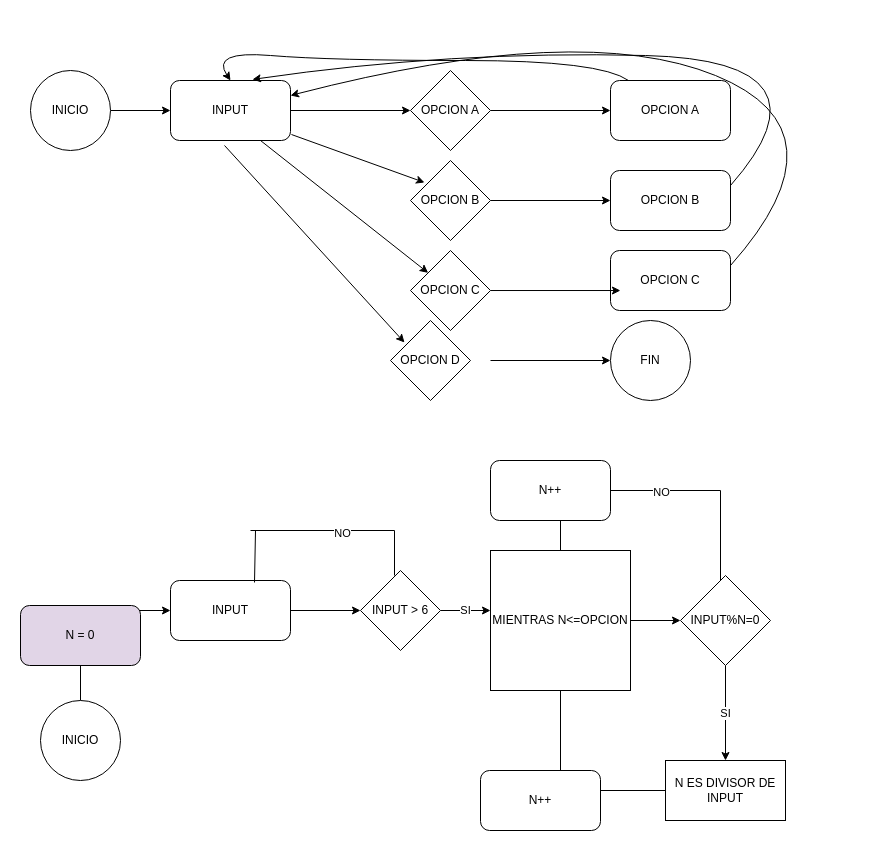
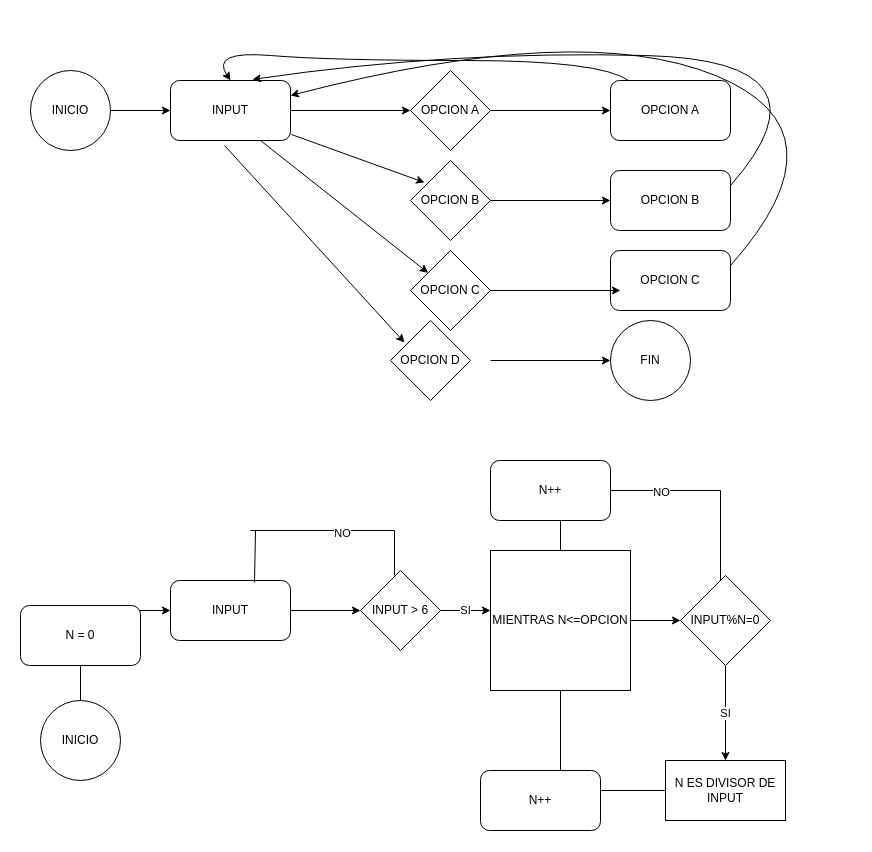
node "N = 0": fillcolor #e1d5e7 -> #ffffff
